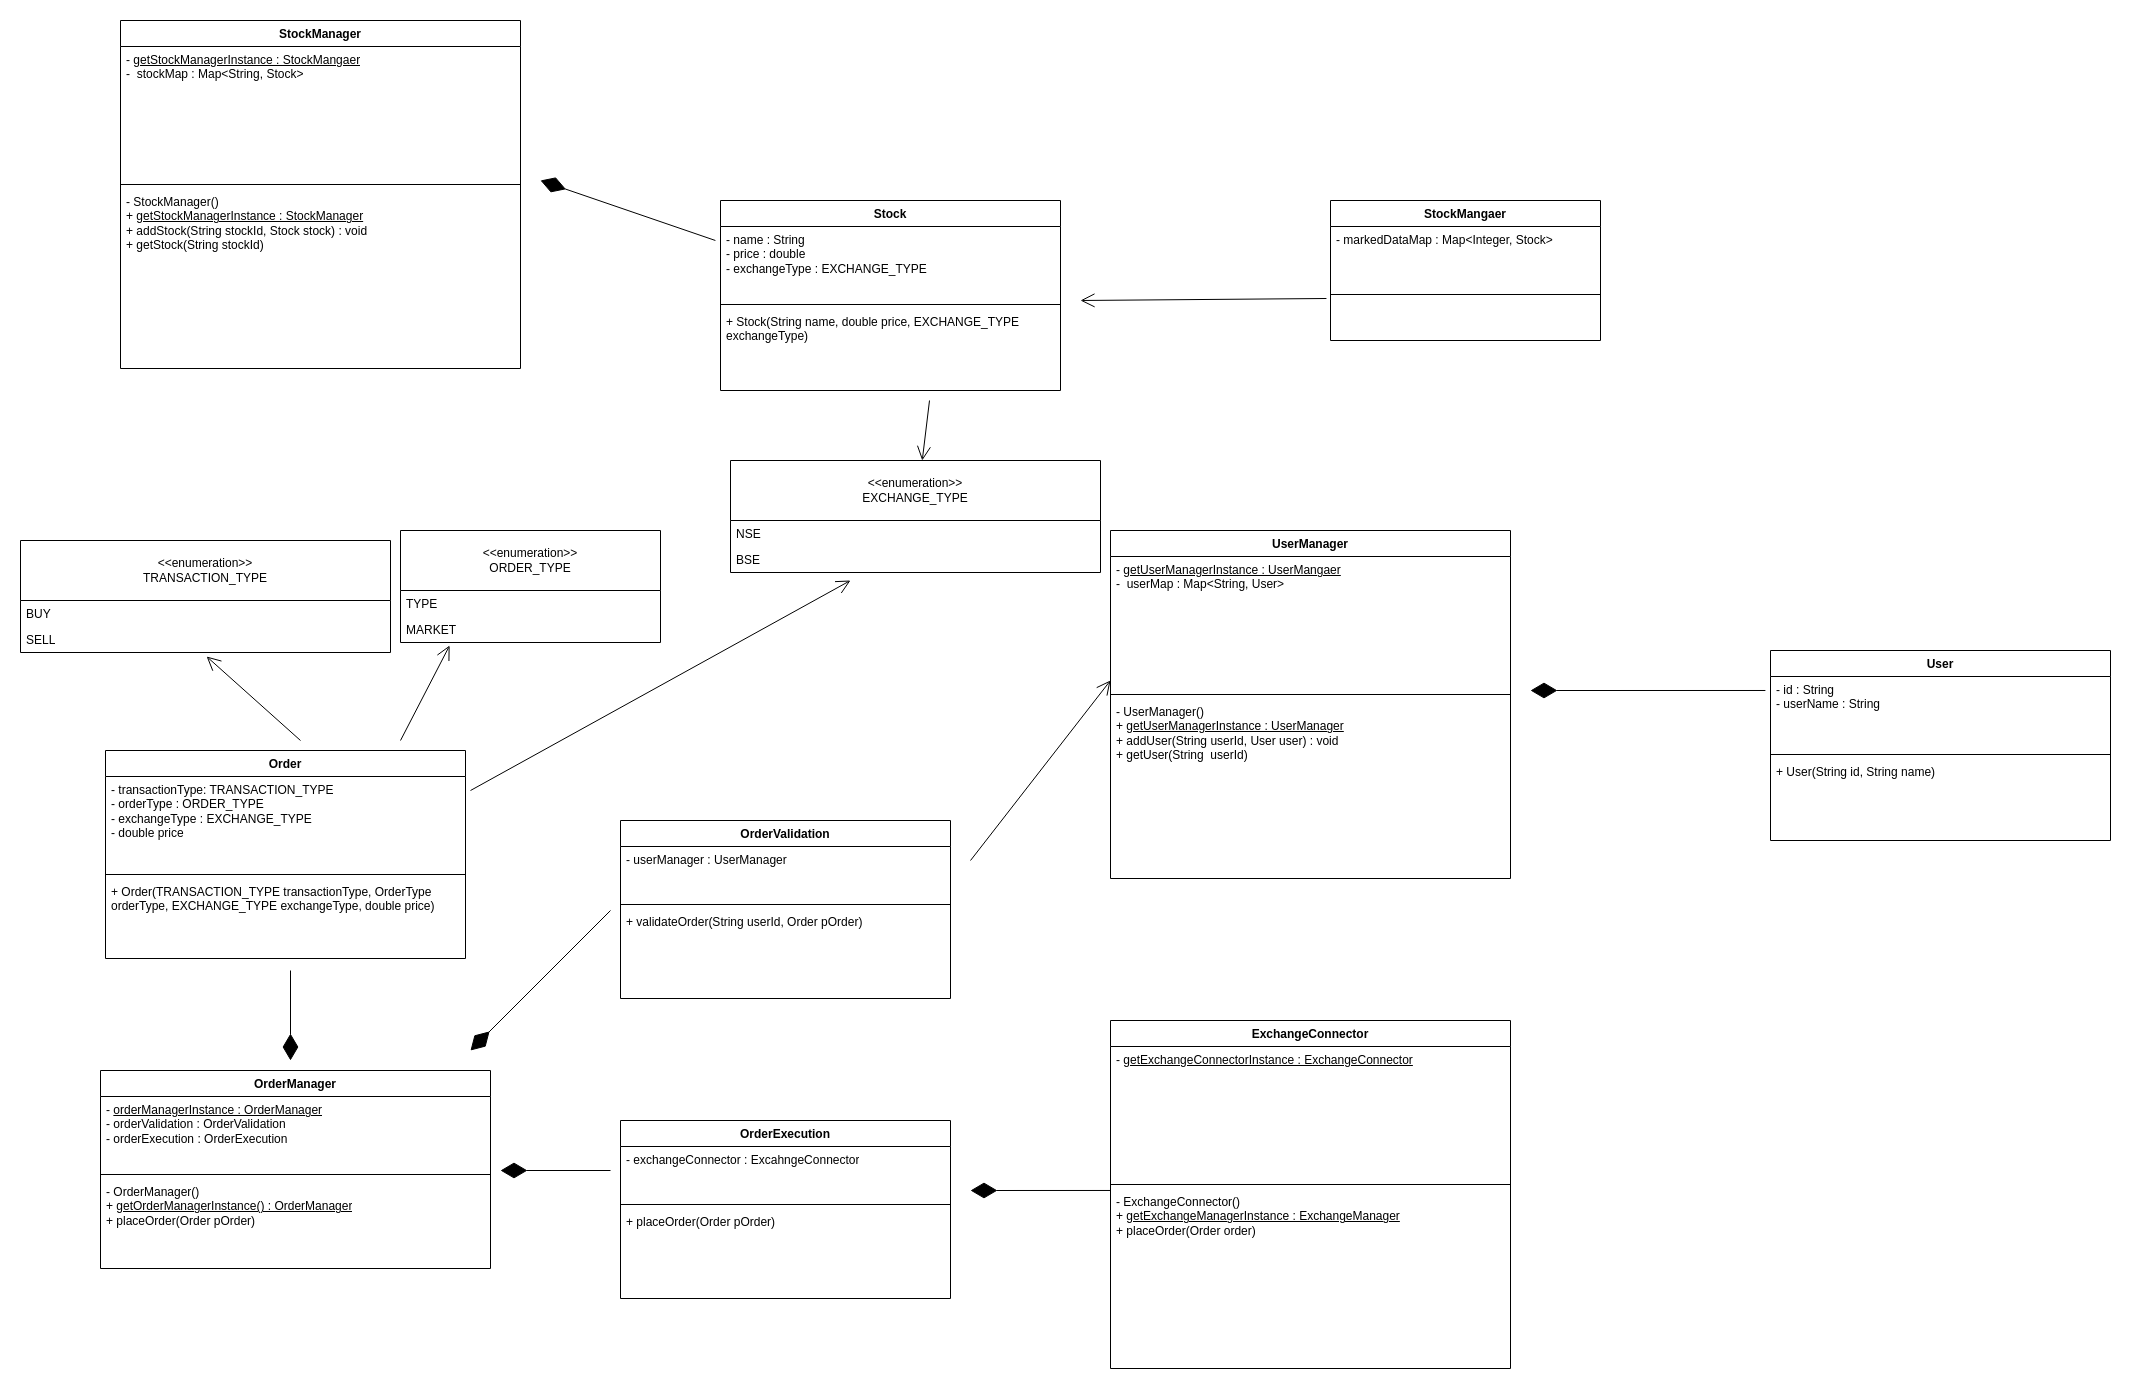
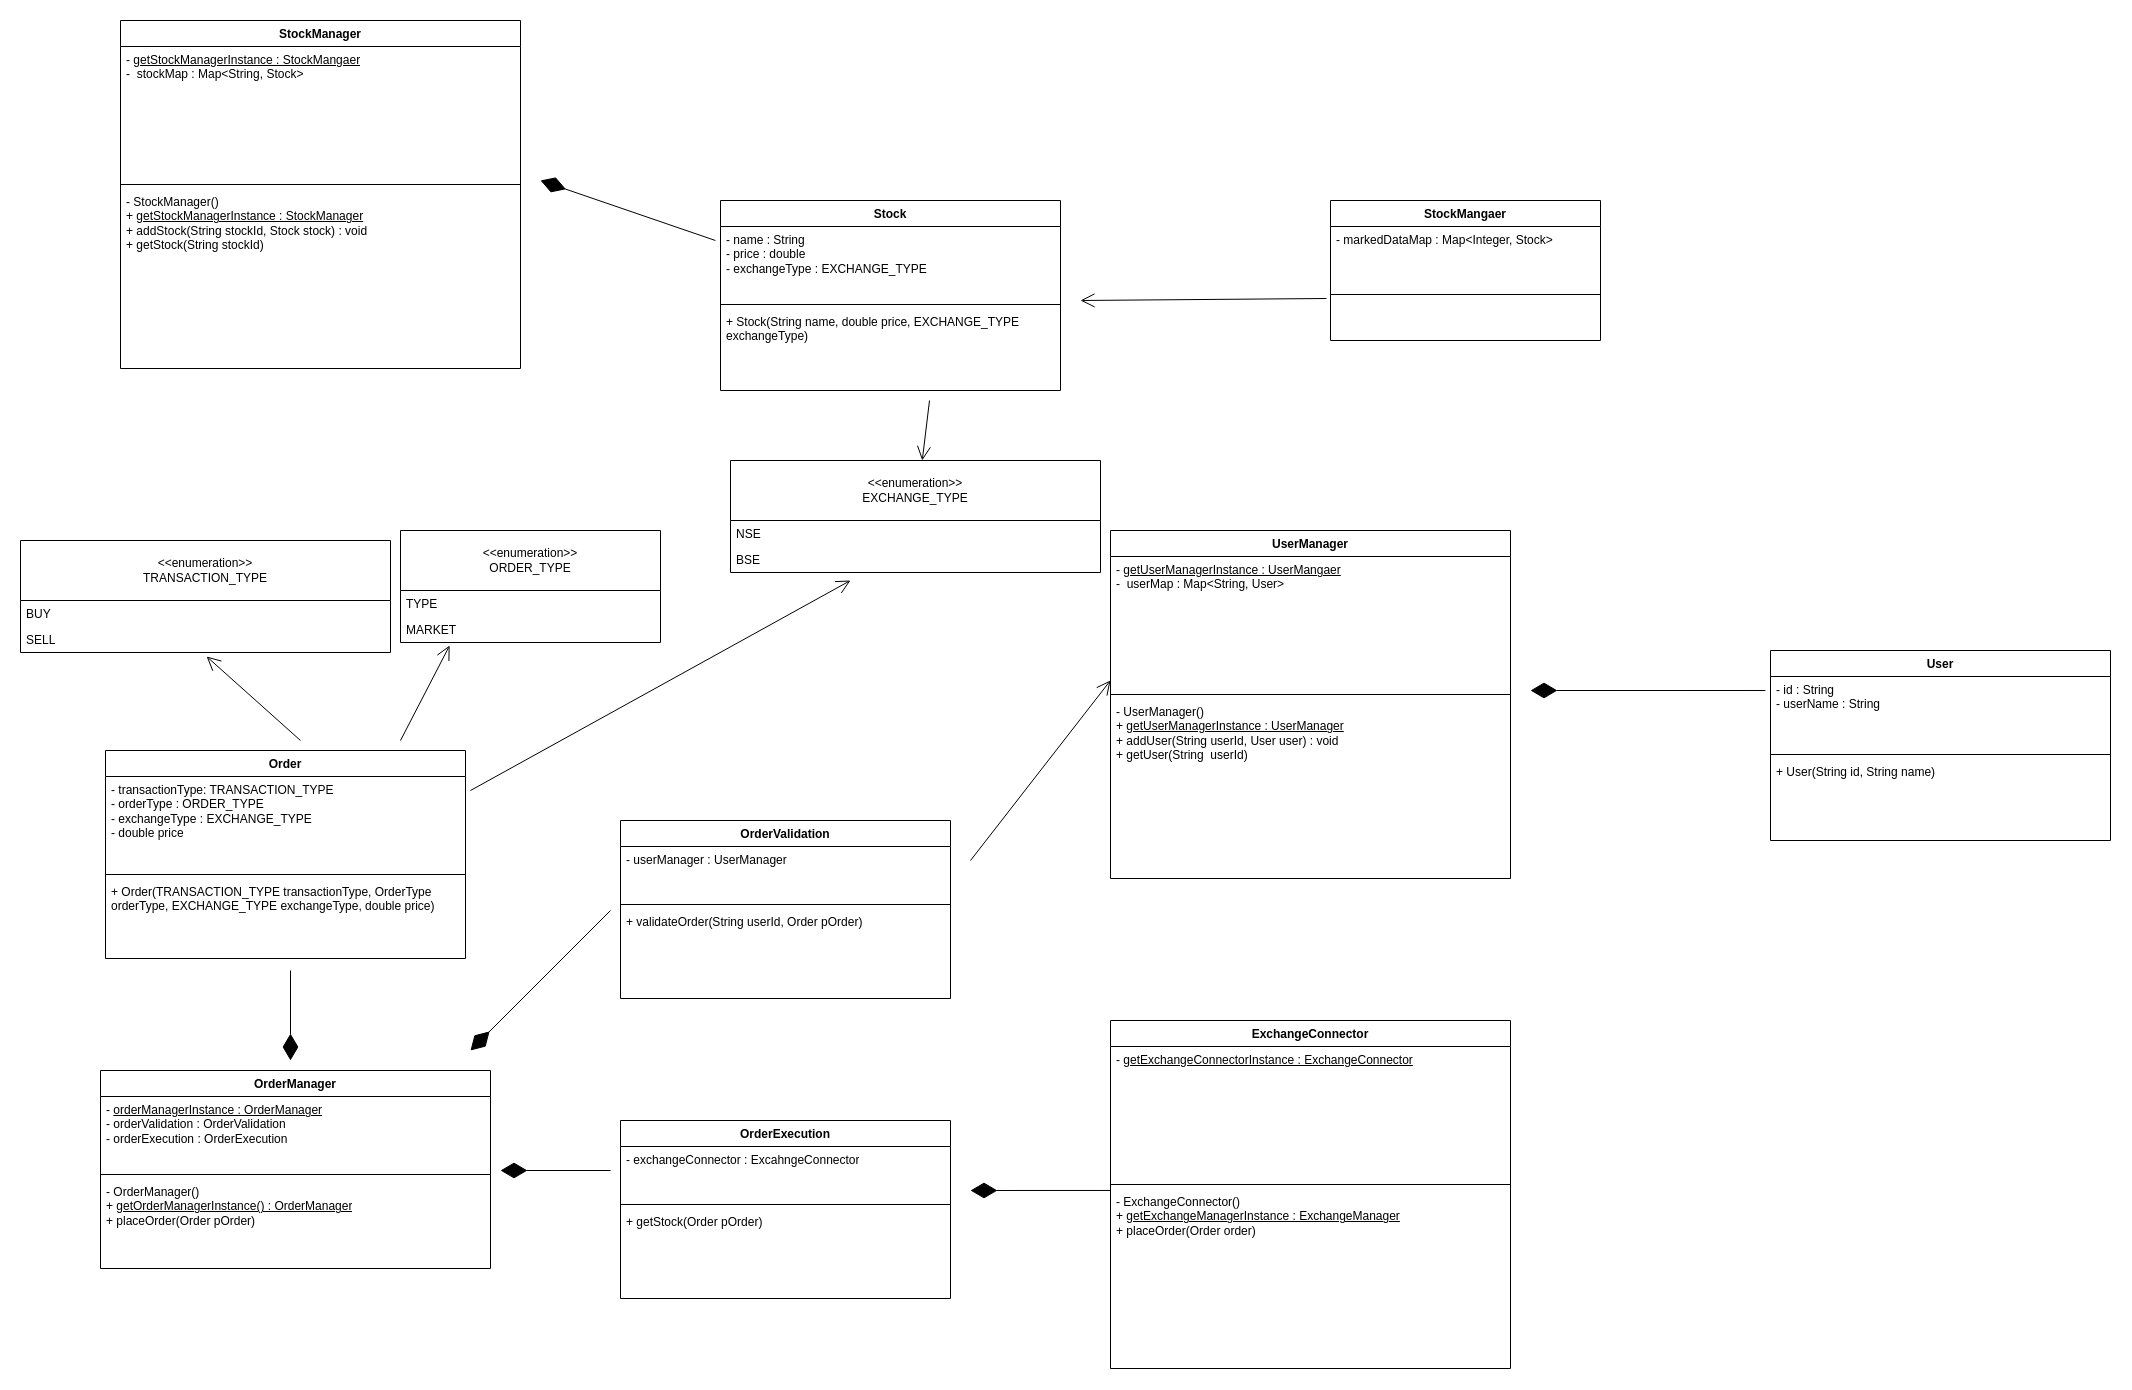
node "+ placeOrder(Order pOrder)": label "+ placeOrder(Order pOrder)" -> "+ getStock(Order pOrder)"
